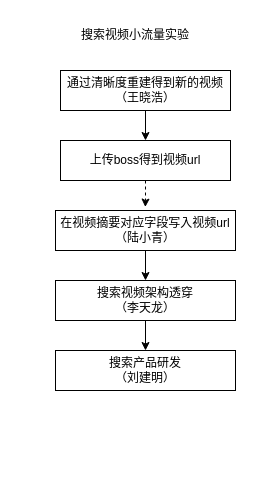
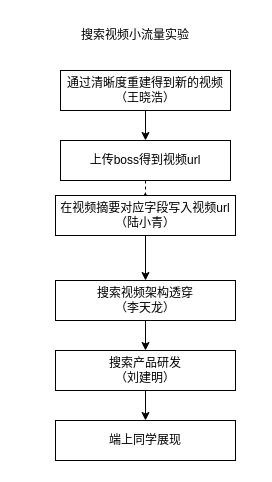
node "在视频摘要对应字段写入视频url （陆小青）": moved (146, 231) -> (146, 216)
edge "搜索产品研发 （刘建明）" -> "端上同学展现": added
node "端上同学展现": added
